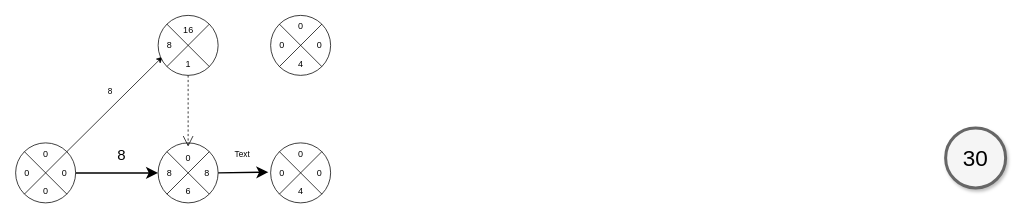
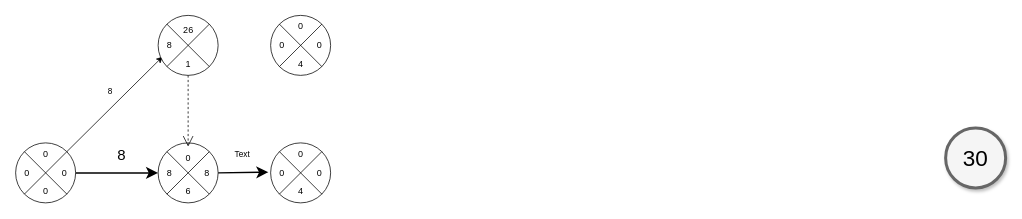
node "16": label "16" -> "26"
